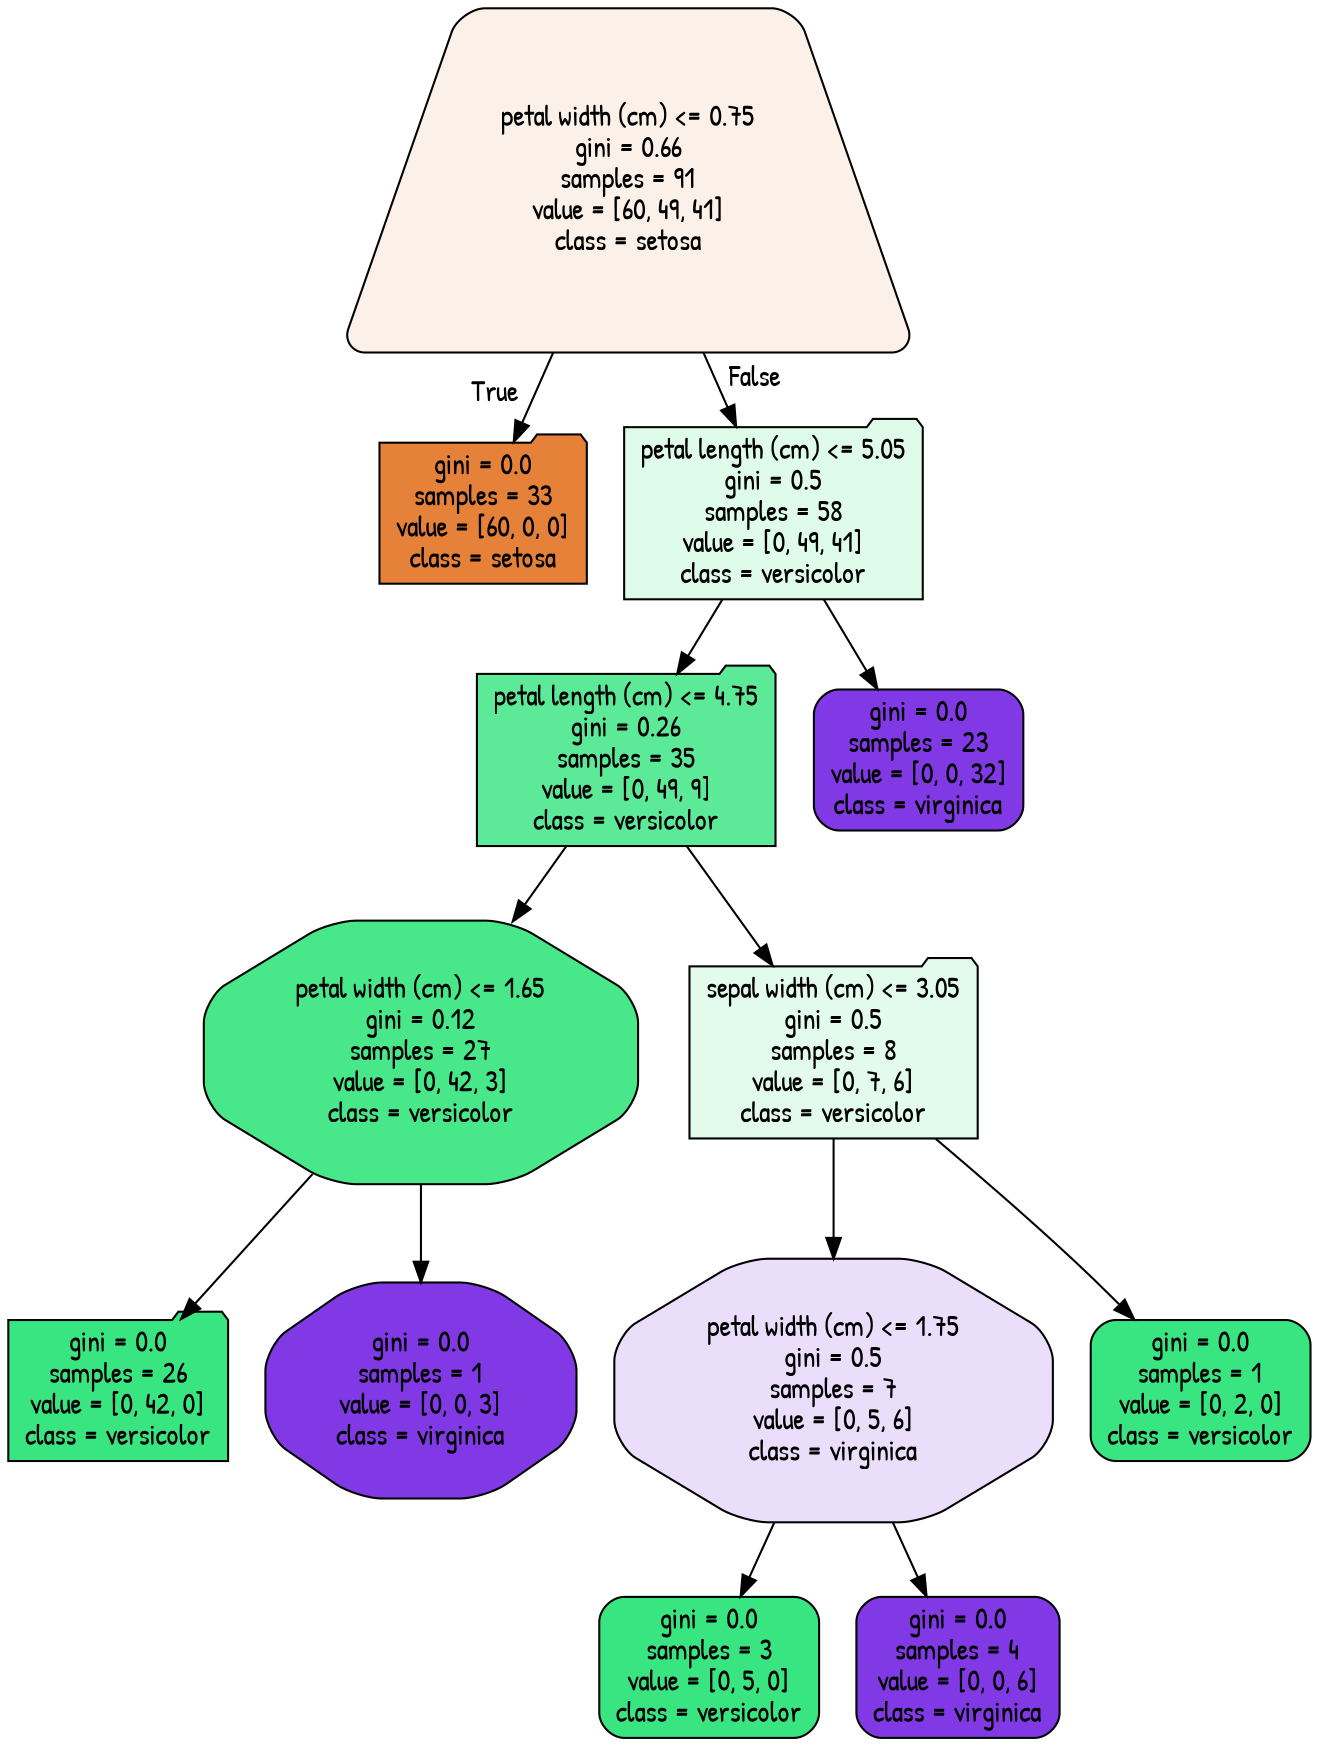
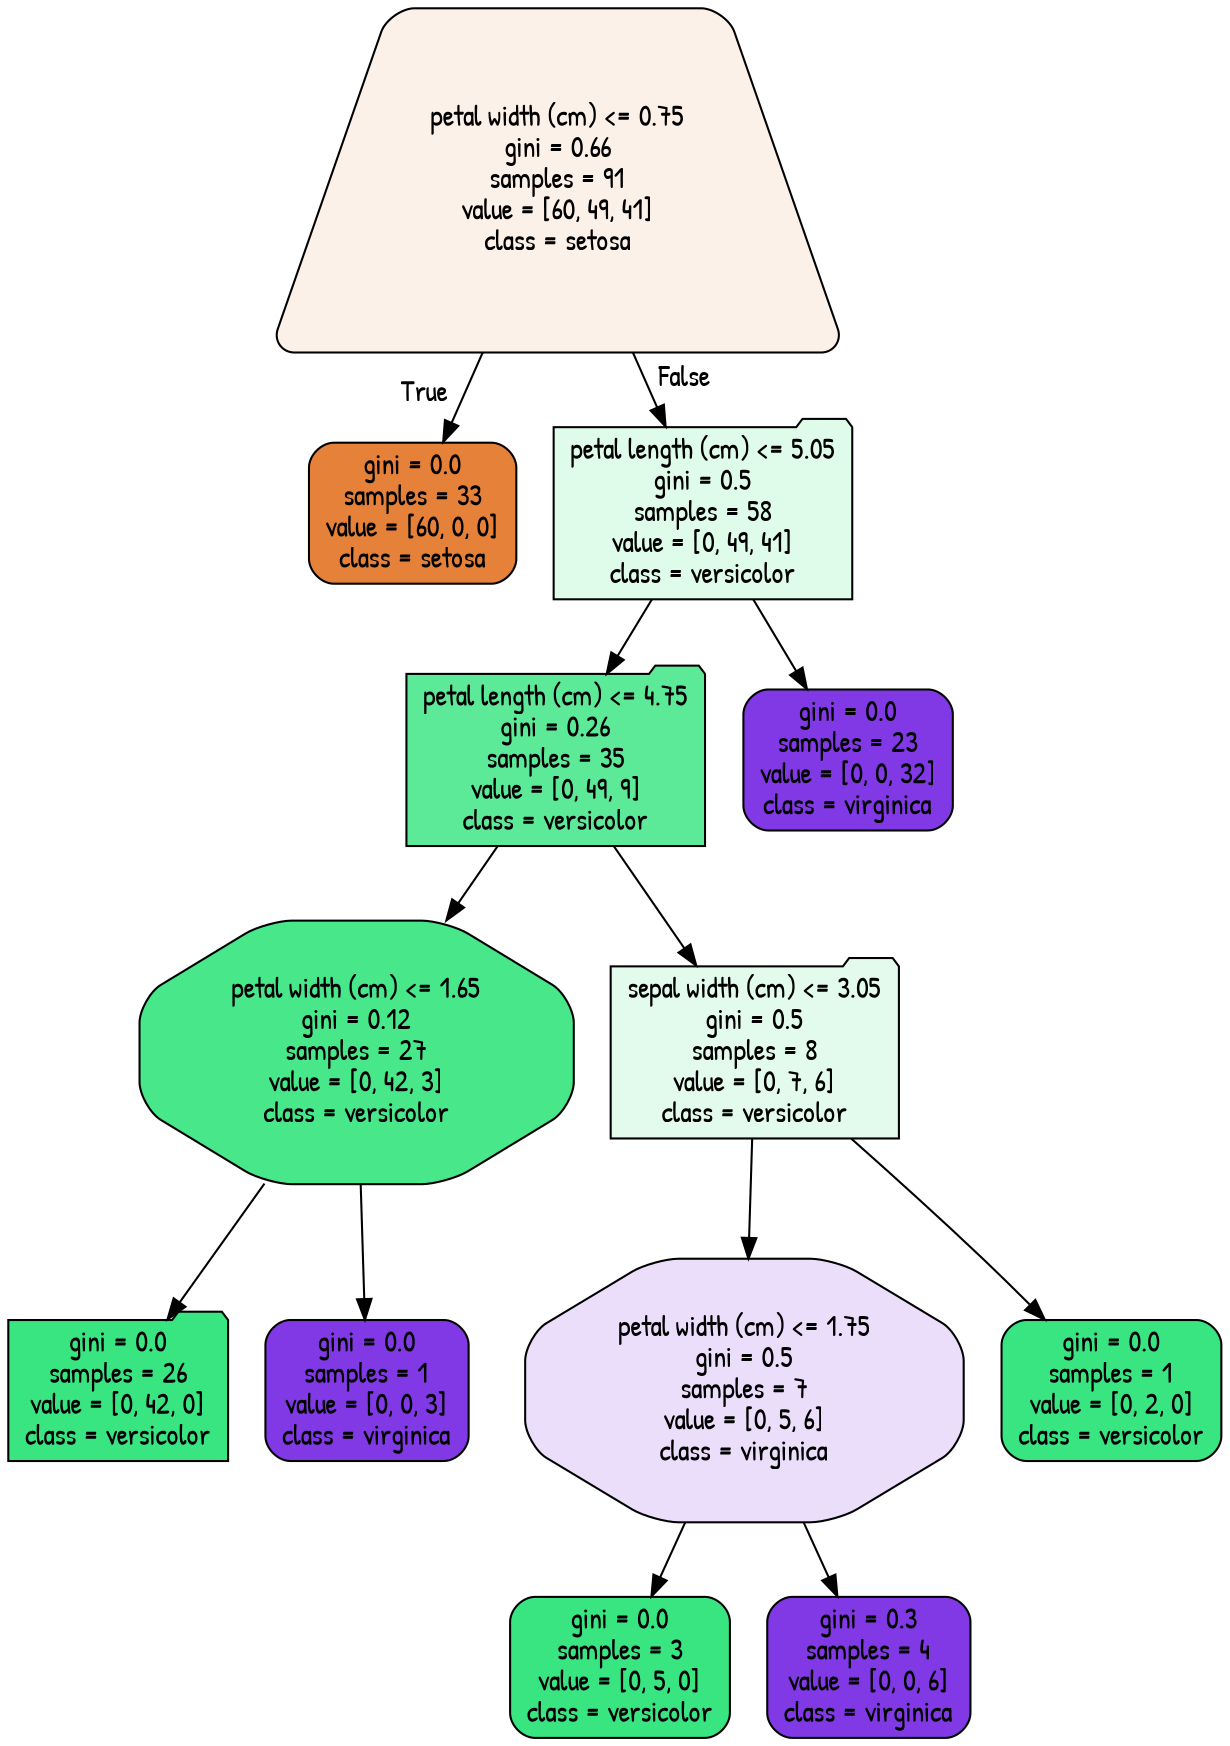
node "gini = 0.0 samples = 33 value = [60, 0, 0] class = setosa": shape folder -> box
node "gini = 0.0 samples = 1 value = [0, 0, 3] class = virginica": shape octagon -> box
node "gini = 0.0 samples = 4 value = [0, 0, 6] class = virginica": label "gini = 0.0 samples = 4 value = [0, 0, 6] class = virginica" -> "gini = 0.3 samples = 4 value = [0, 0, 6] class = virginica"
